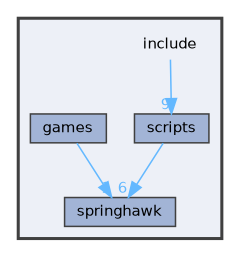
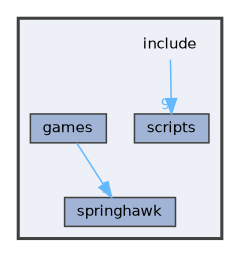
edge "scripts" -> "springhawk": removed
